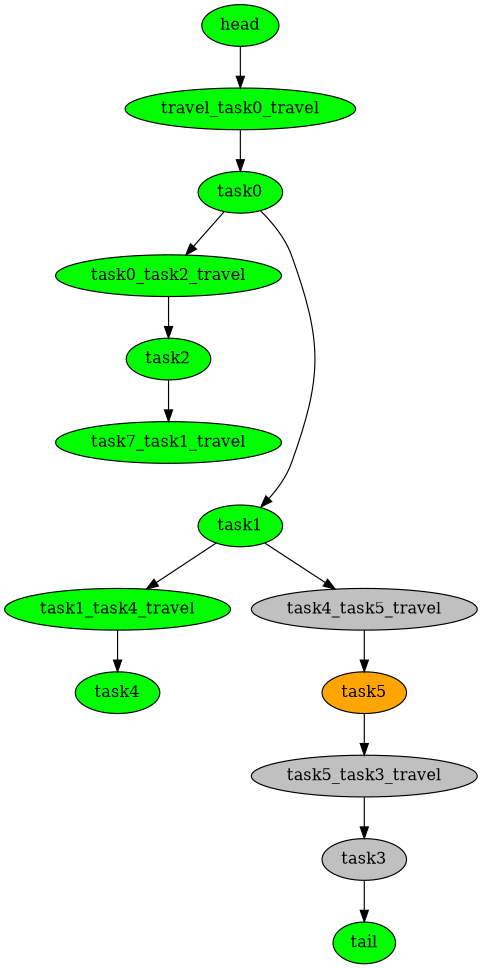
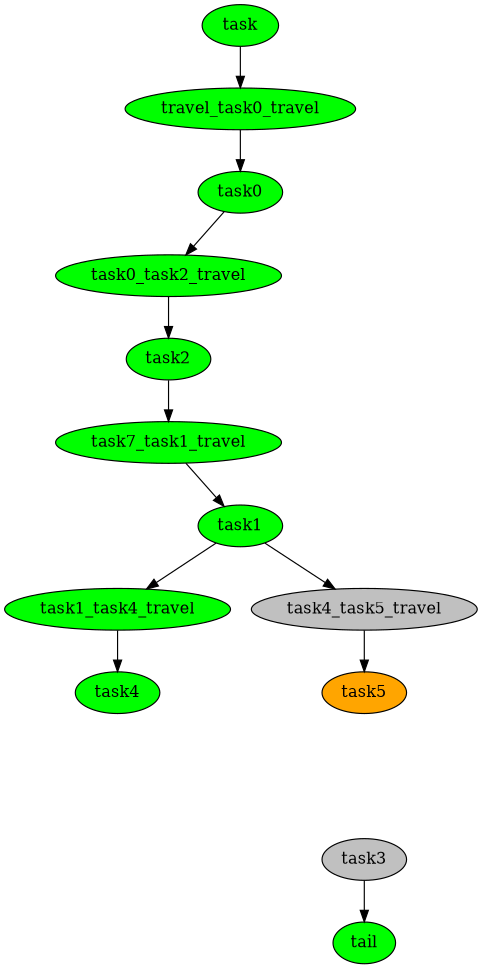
node "head": label "head" -> "task"
edge "task0" -> "task1": now "task7_task1_travel" -> "task1"
node "task5_task3_travel": removed
